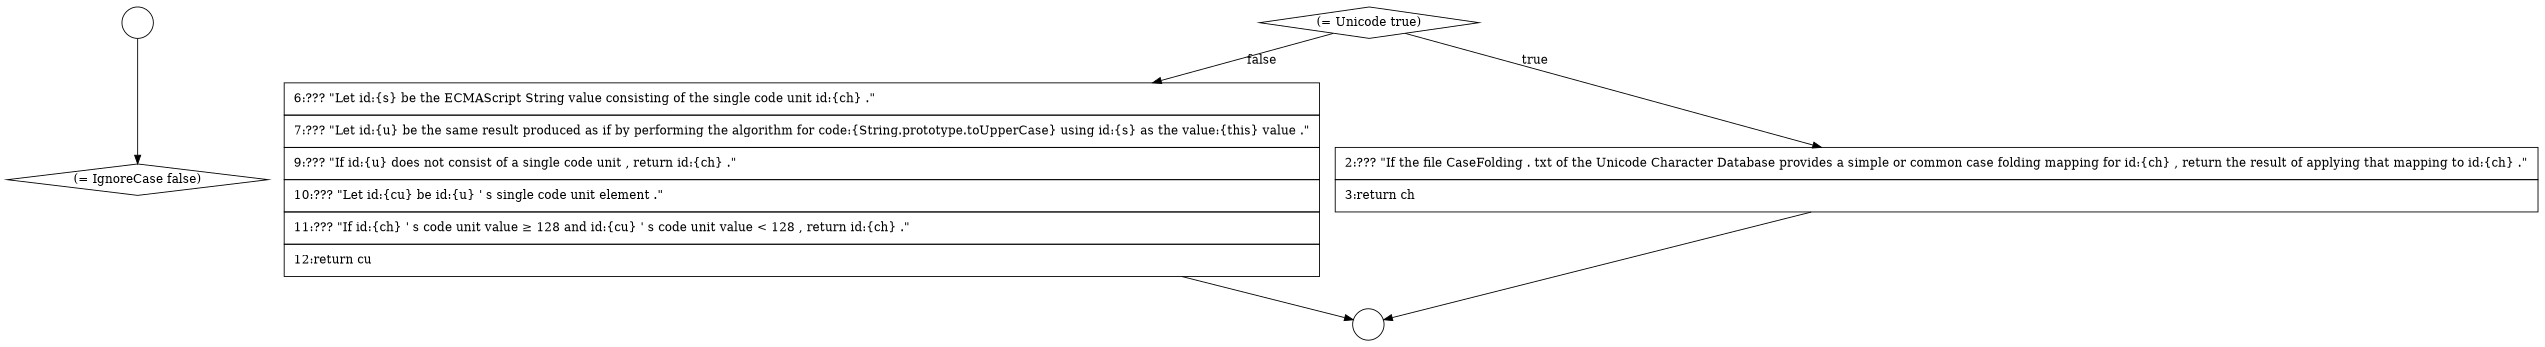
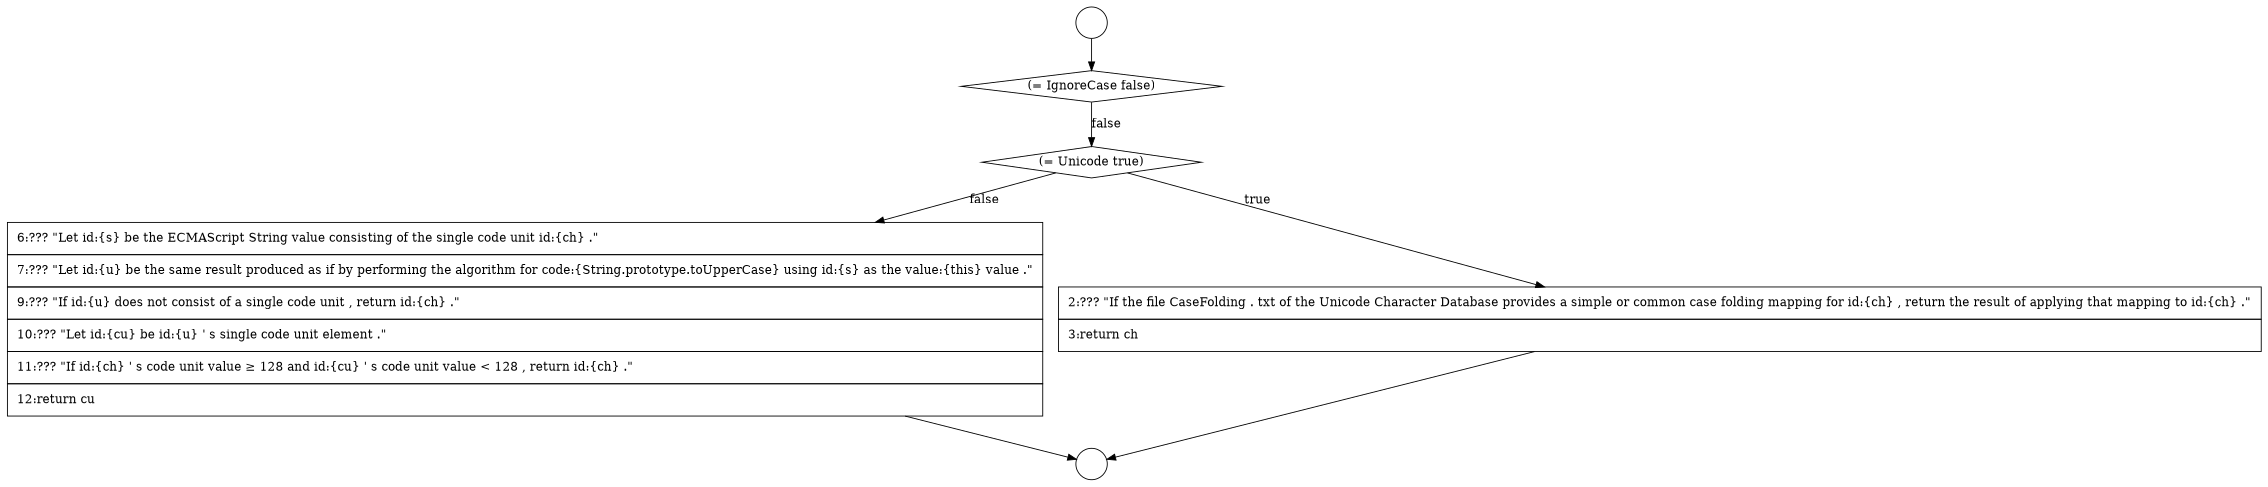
edge "(= IgnoreCase false)" -> "(= Unicode true)": added, label "false"
